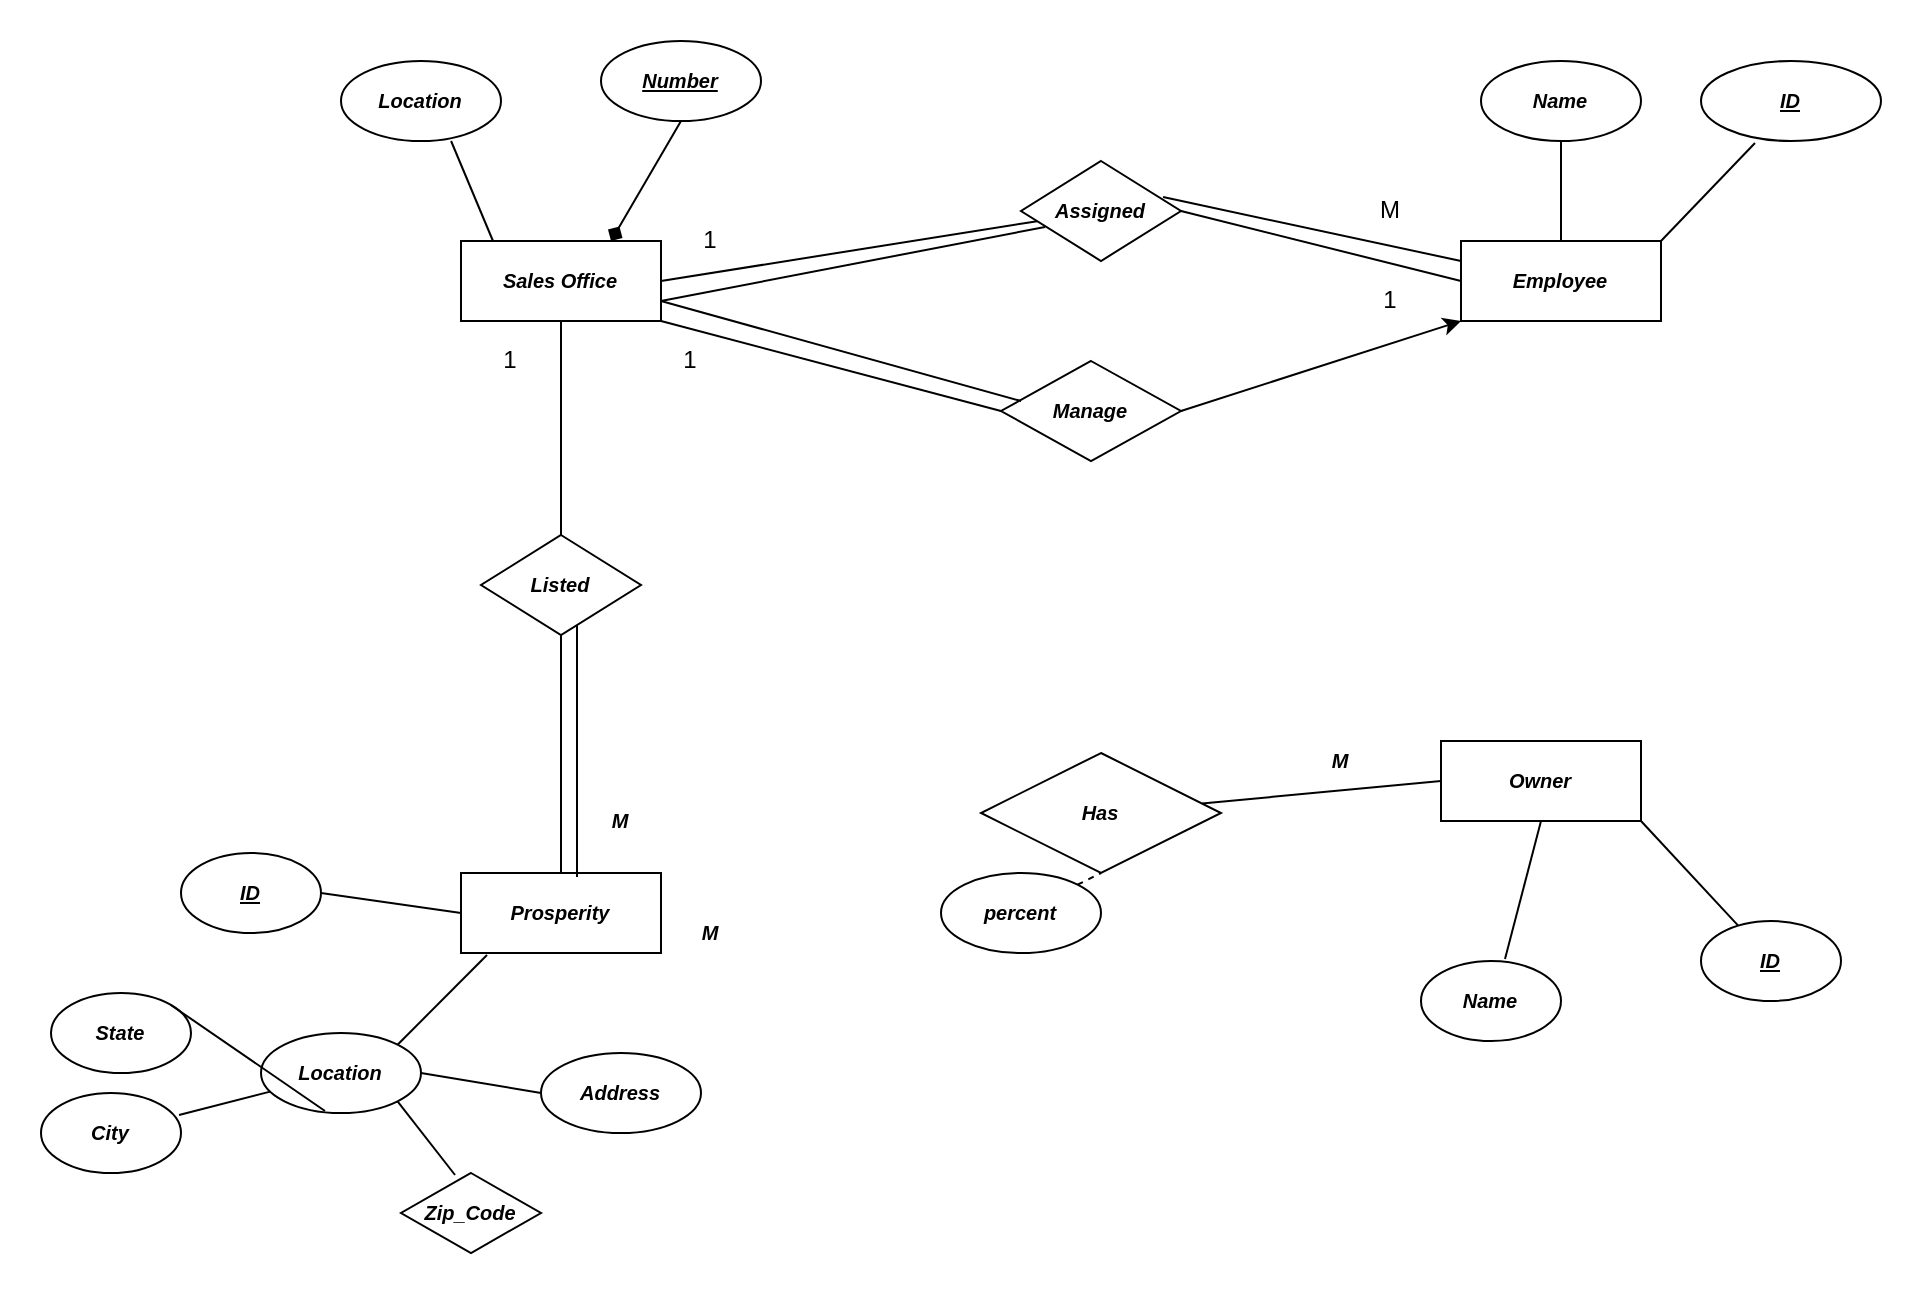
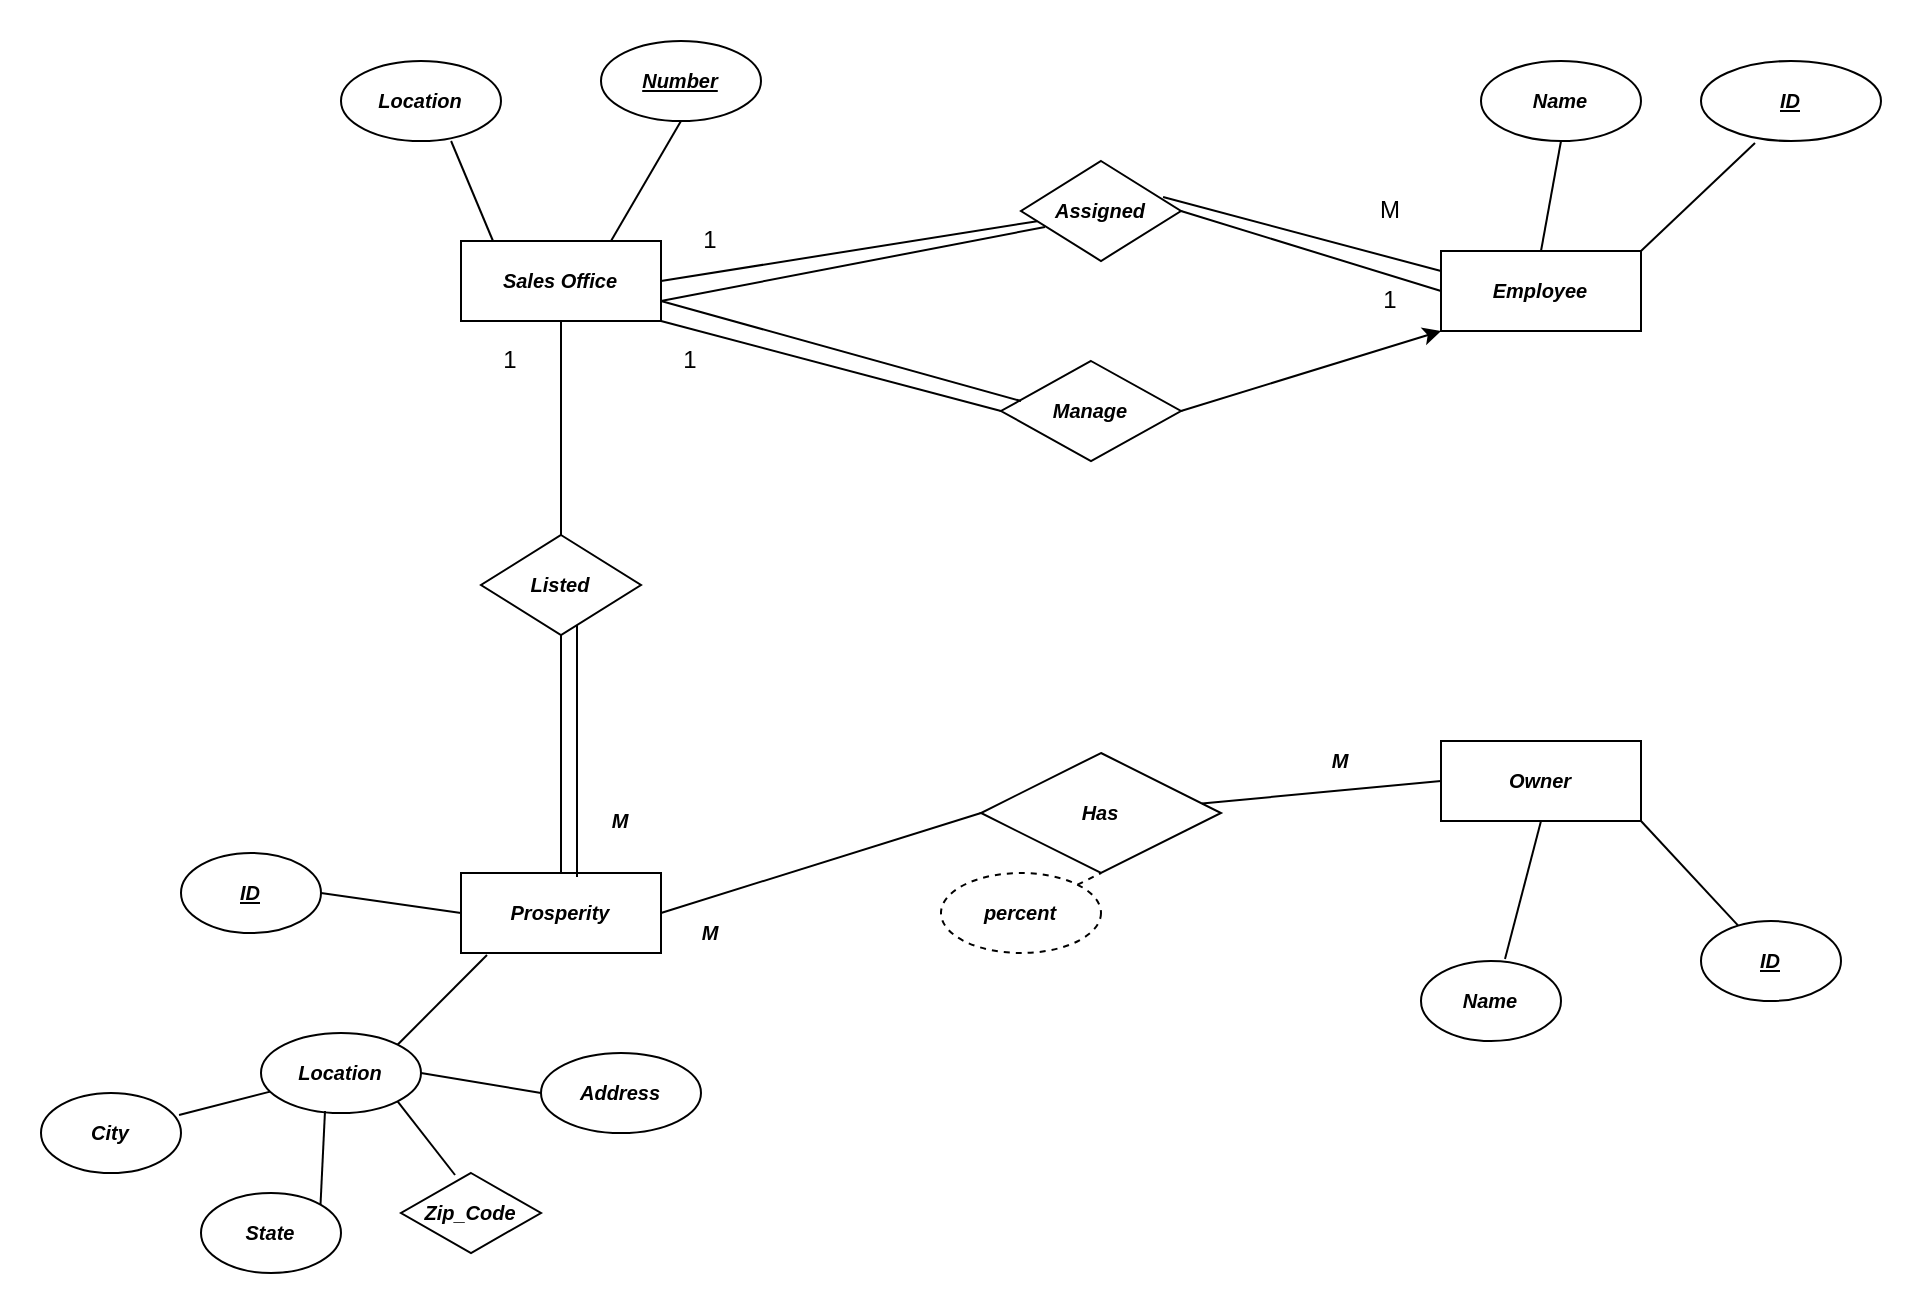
edge "Number" -> "Sales Office": arrowhead diamond -> none
node "Employee": moved (1561, 281) -> (1541, 291)
edge "Has" -- "Prosperity": added
node "percent": style solid -> dashed
node "State": moved (121, 1033) -> (271, 1233)
